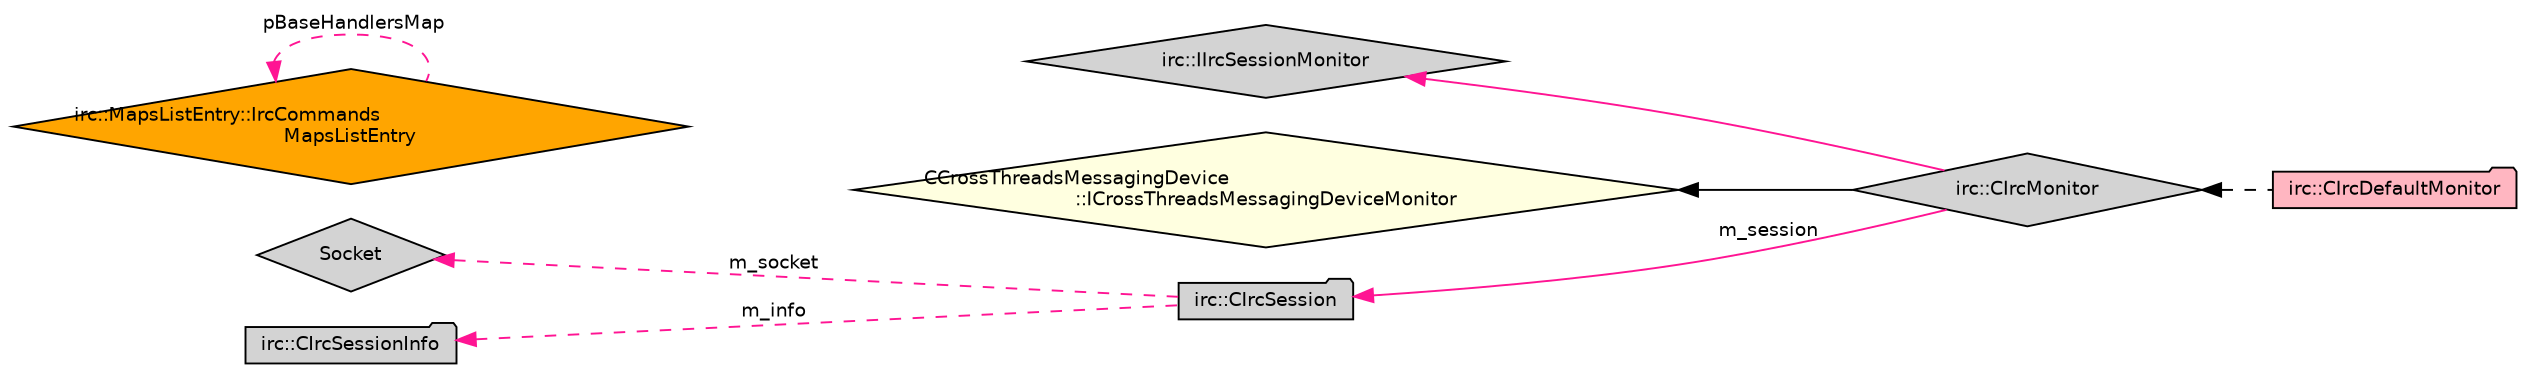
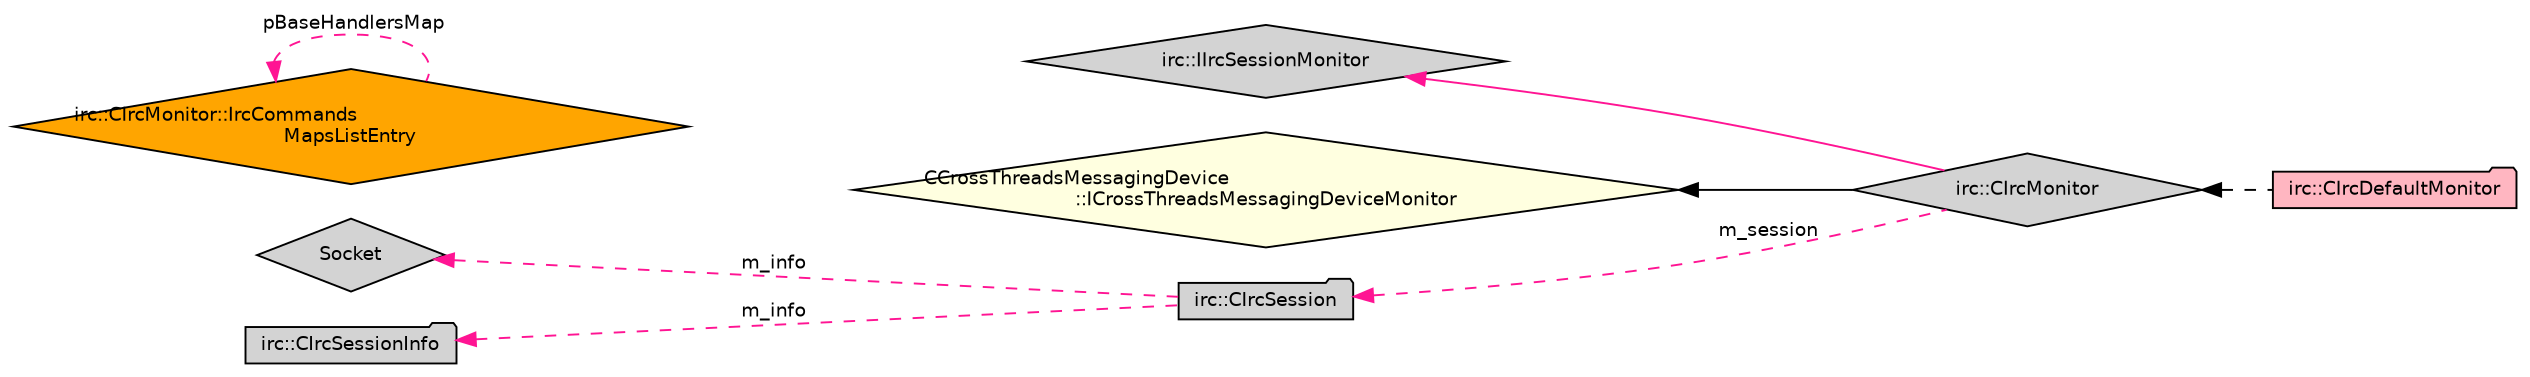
node "irc::MapsListEntry::IrcCommands MapsListEntry": label "irc::MapsListEntry::IrcCommands MapsListEntry" -> "irc::CIrcMonitor::IrcCommands MapsListEntry"
edge "irc::CIrcSession" -> "Socket": label " m_socket" -> " m_info"
edge "irc::CIrcMonitor" -> "irc::CIrcSession": style solid -> dashed
